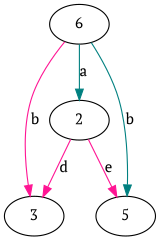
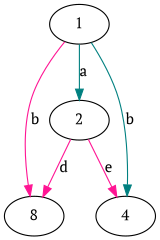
node "6": label "6" -> "1"
node "3": label "3" -> "8"
node "5": label "5" -> "4"
